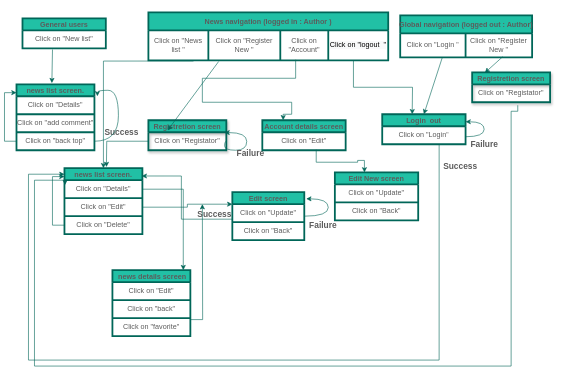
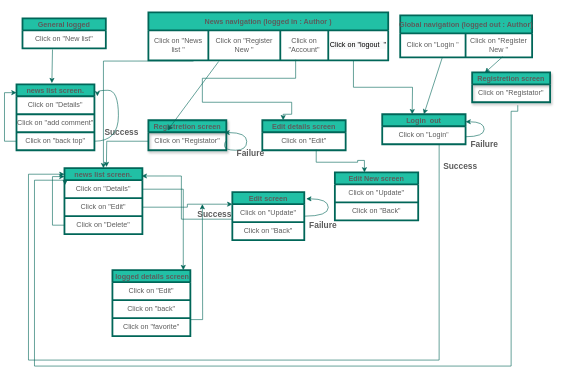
node "General users": label "General users" -> "General logged"
node "Account details screen": label "Account details screen" -> "Edit details screen"
node "news details screen": label "news details screen" -> "logged details screen"
